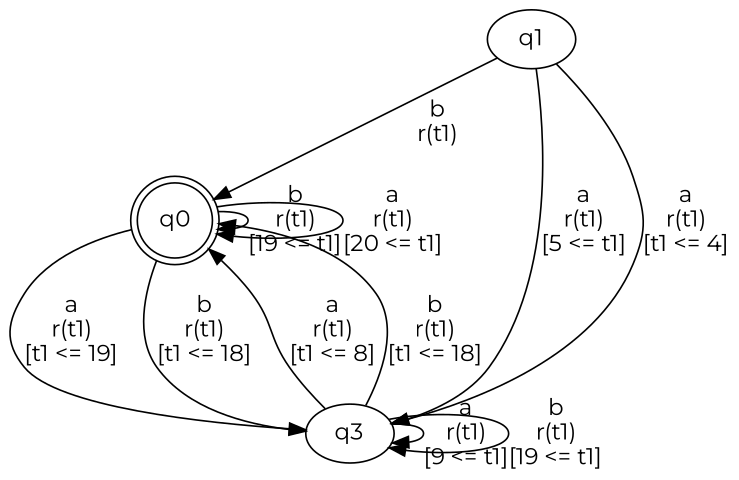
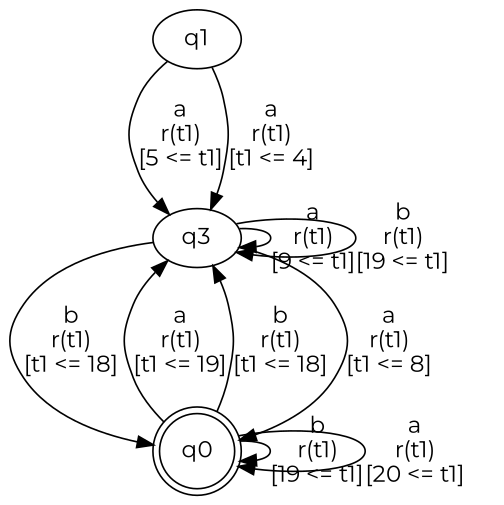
edge "q1" -> "q0": removed, label "b r(t1)"
